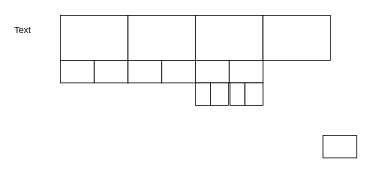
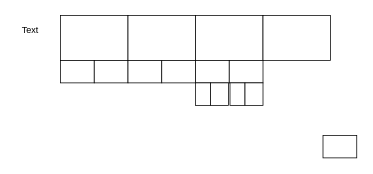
node "Text": moved (23, 30) -> (30, 30)
